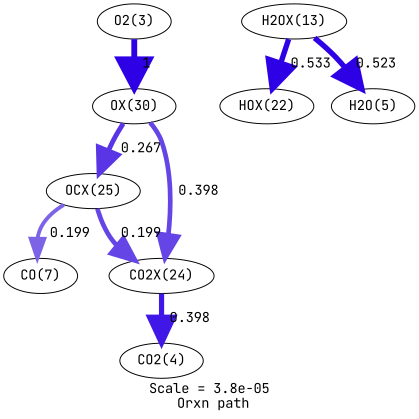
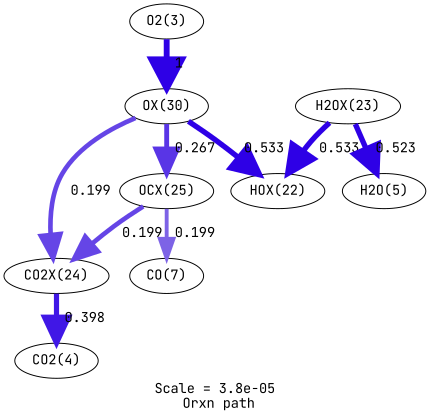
node "H2OX(13)": label "H2OX(13)" -> "H2OX(23)"
edge "OX(30)" -> "HOX(22)": added, label "0.533"
edge "OX(30)" -> "CO2X(24)": label " 0.398" -> " 0.199"
